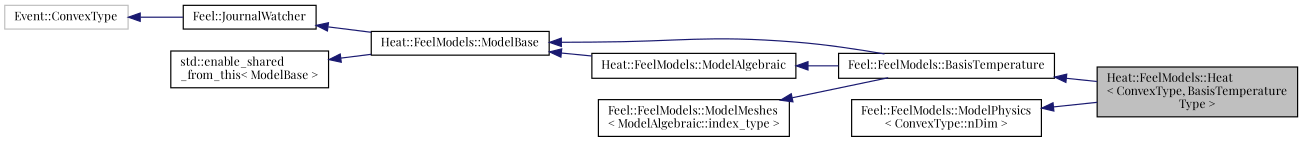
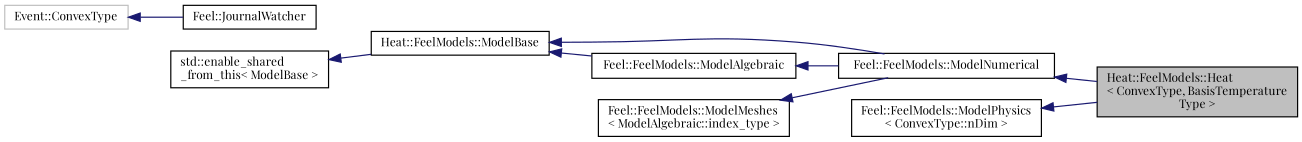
edge "Heat::FeelModels::ModelBase" -> "Feel::JournalWatcher": removed
node "Heat::FeelModels::ModelAlgebraic": label "Heat::FeelModels::ModelAlgebraic" -> "Feel::FeelModels::ModelAlgebraic"
node "Feel::FeelModels::BasisTemperature": label "Feel::FeelModels::BasisTemperature" -> "Feel::FeelModels::ModelNumerical"
